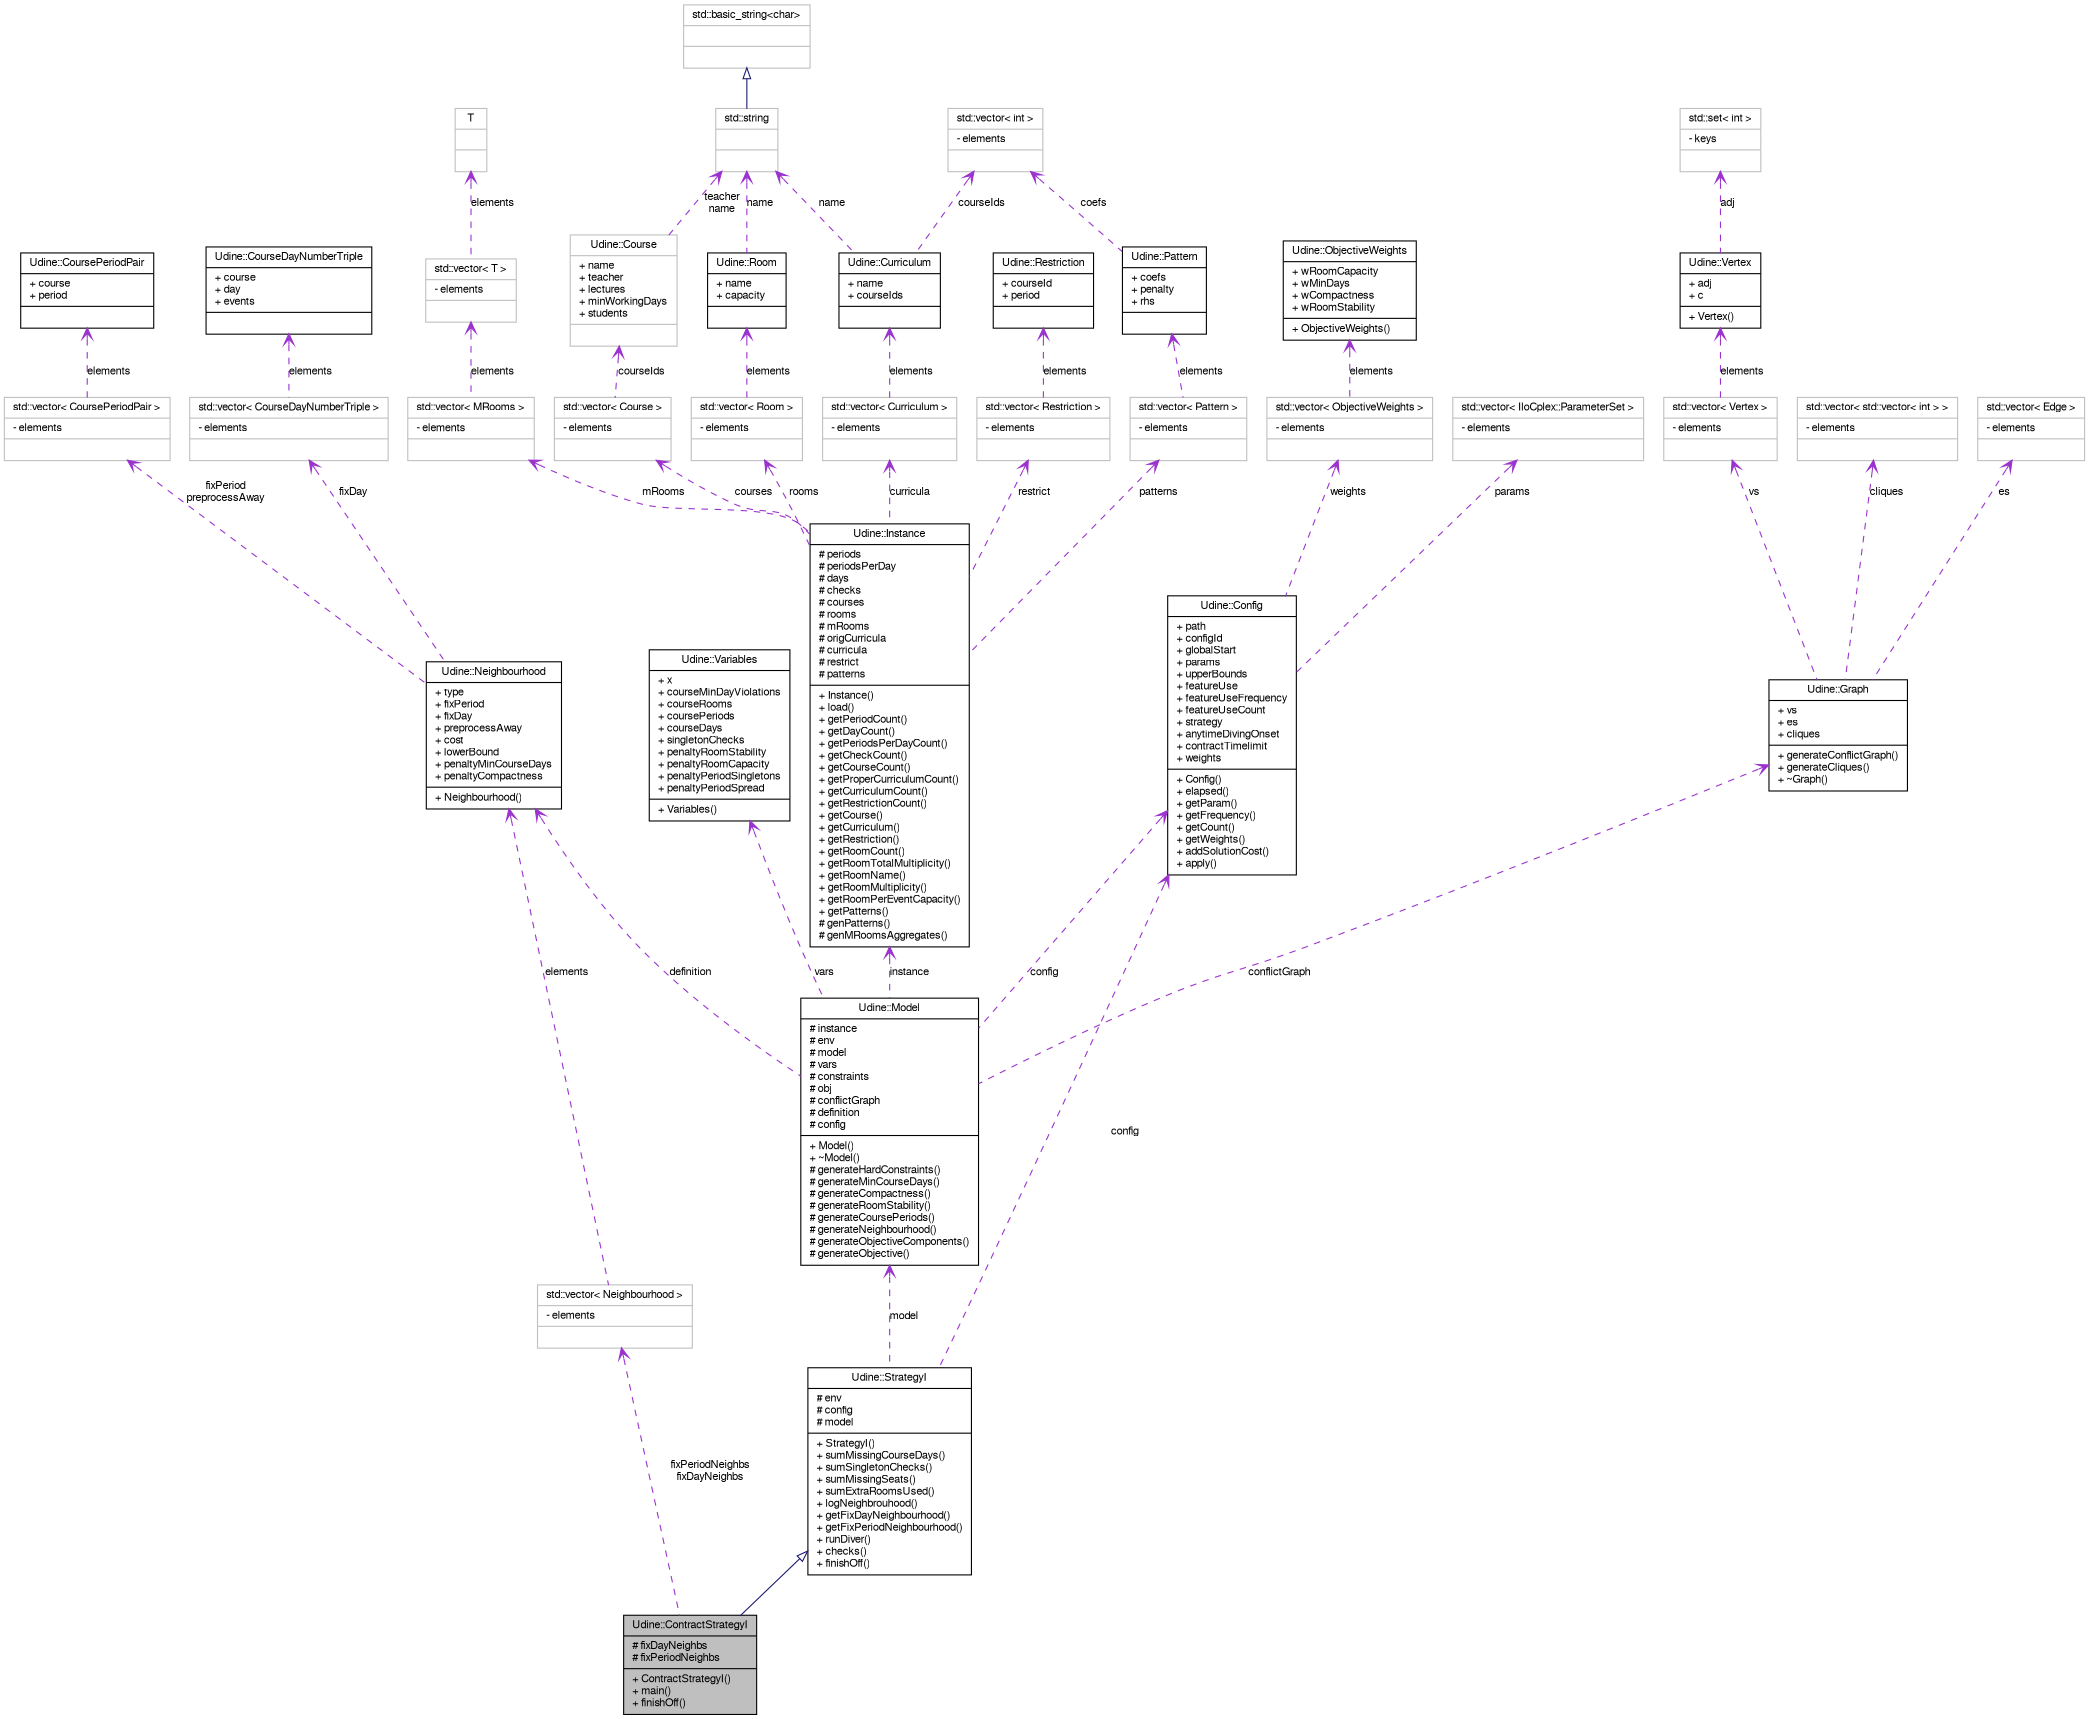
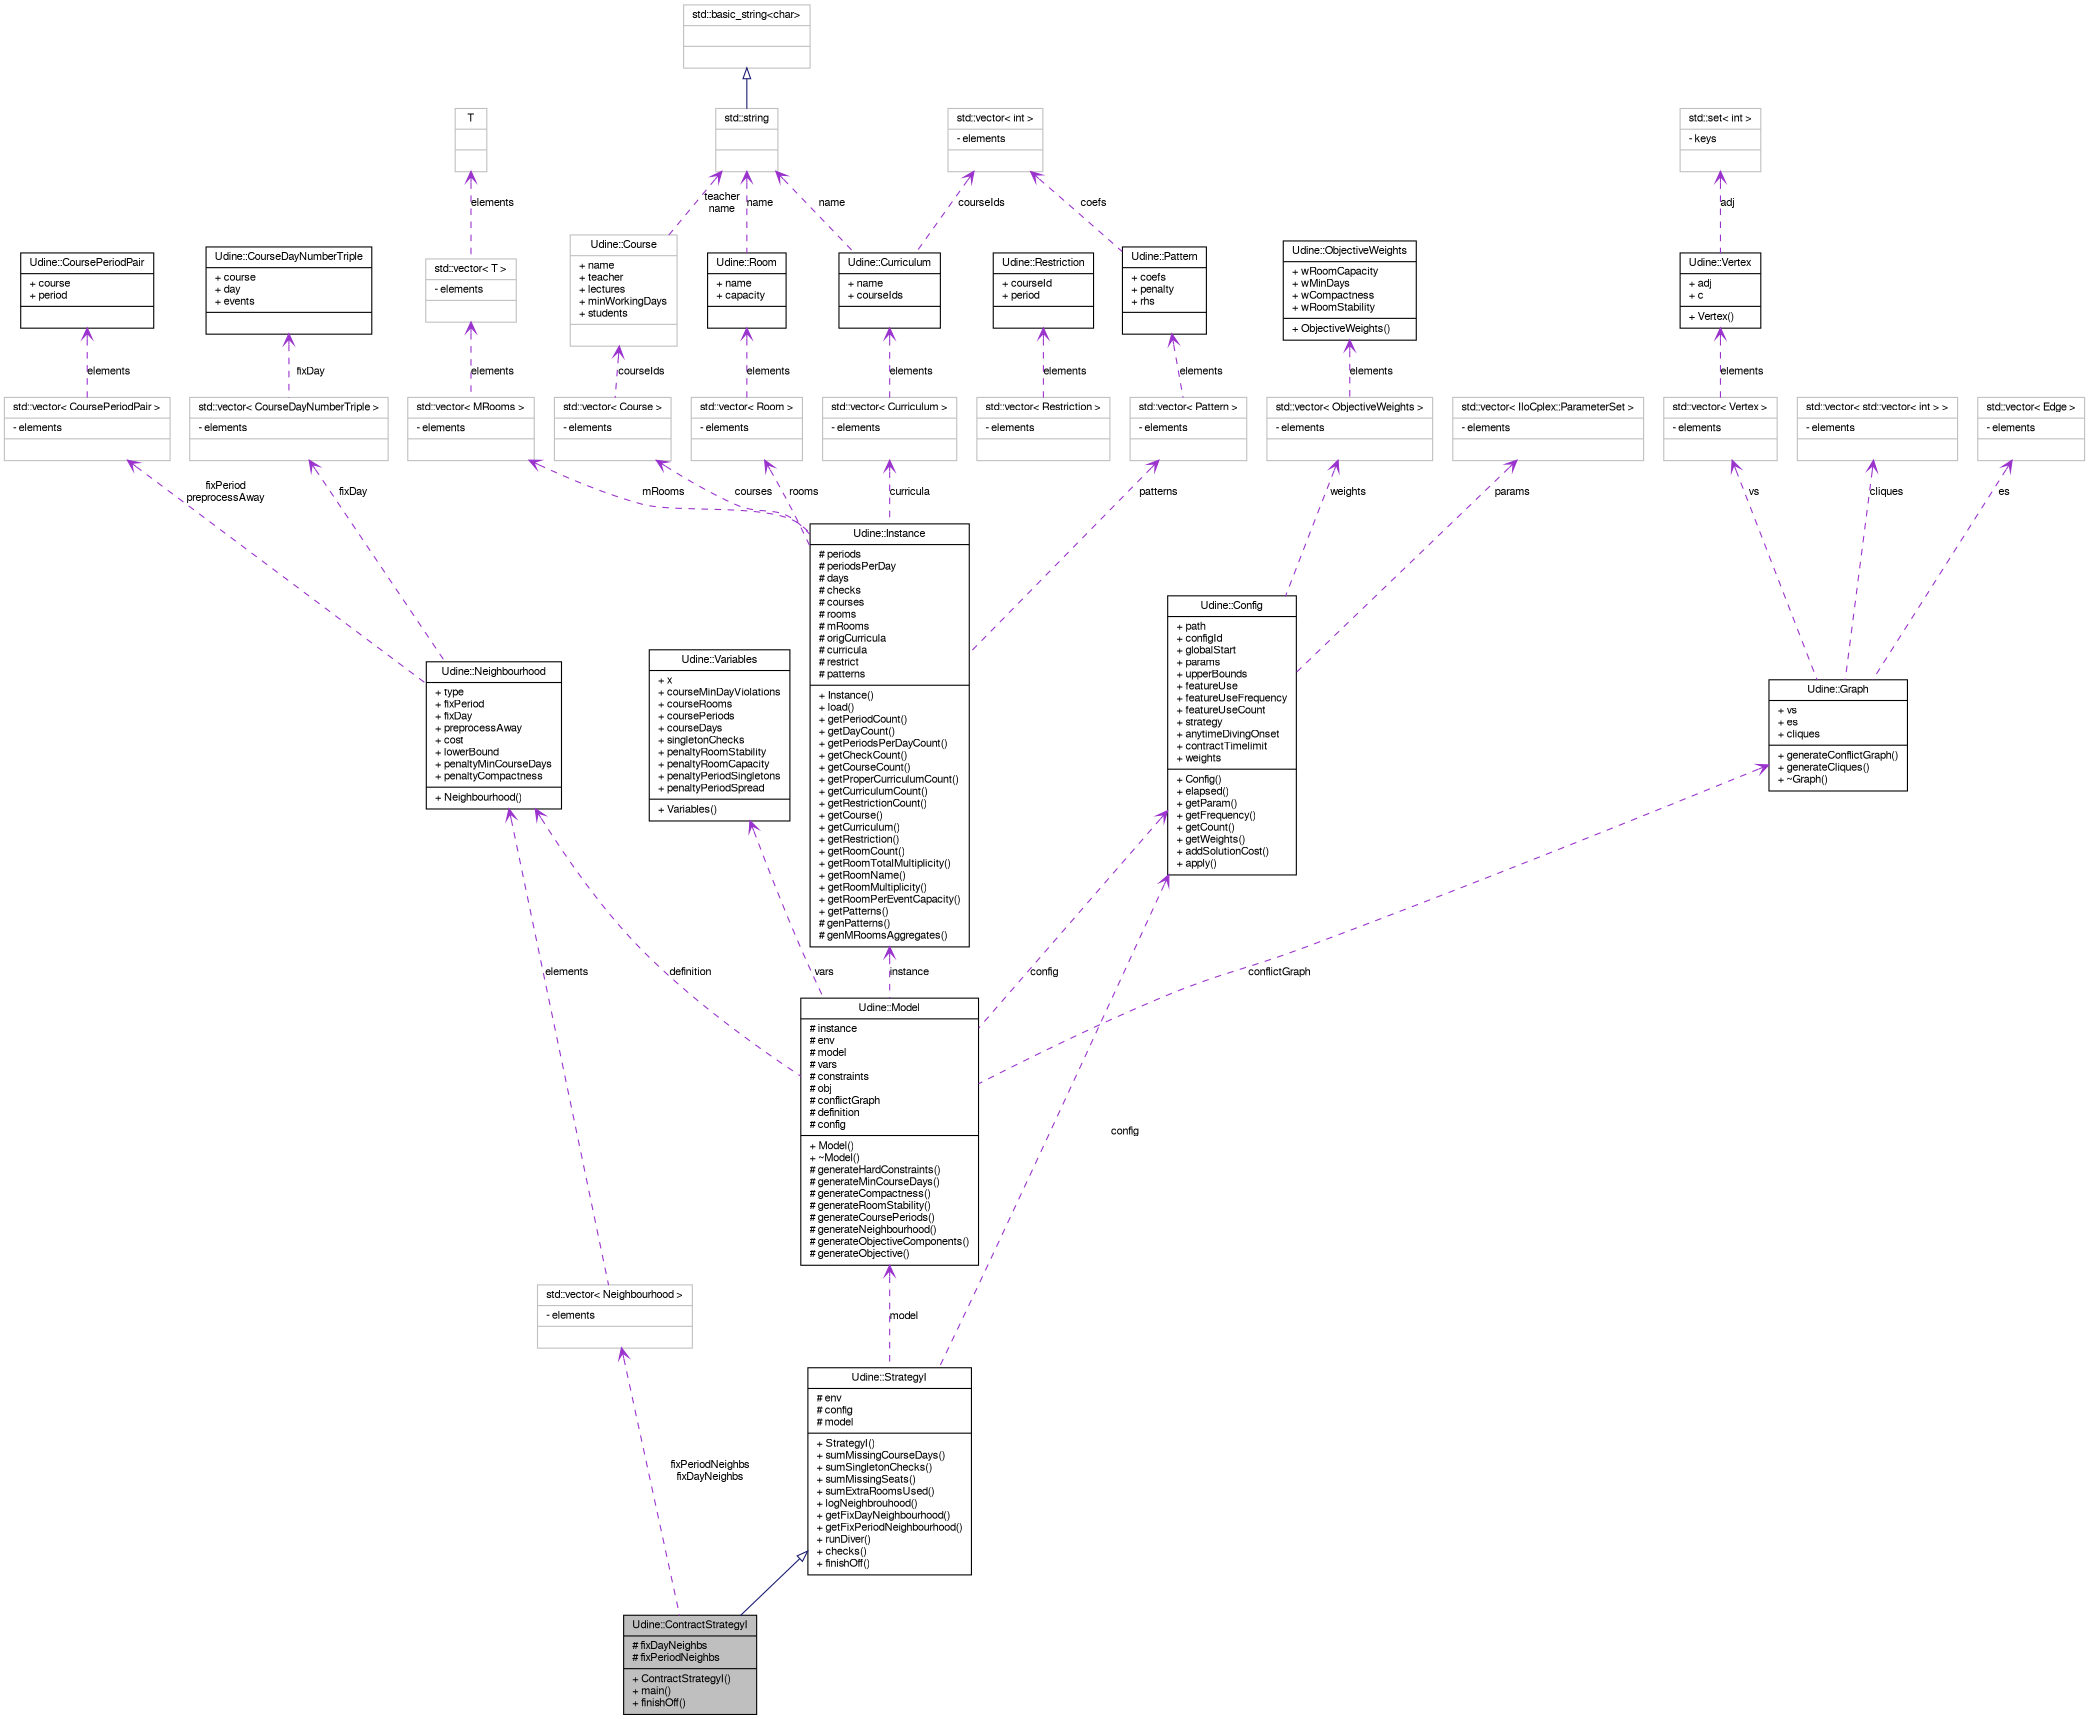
edge "std::vector< CourseDayNumberTriple >" -> "Udine::CourseDayNumberTriple": label "elements" -> "fixDay"
edge "Udine::Instance" -> "std::vector< Restriction >": removed, label "restrict"
